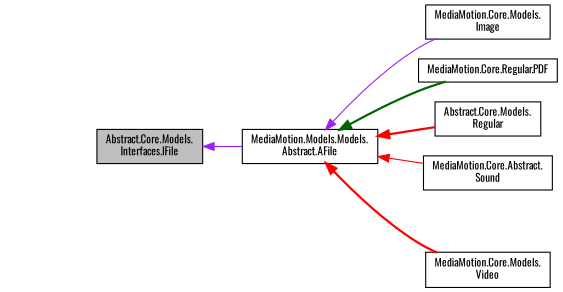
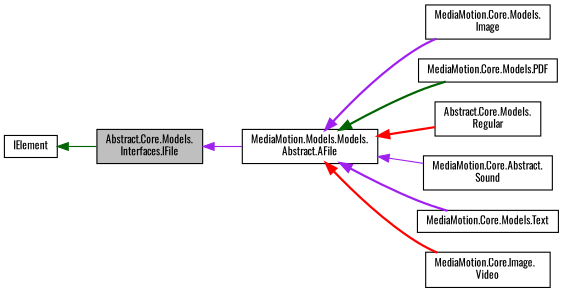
node "MediaMotion.Core.Regular.PDF": label "MediaMotion.Core.Regular.PDF" -> "MediaMotion.Core.Models.PDF"
edge "MediaMotion.Core.Models. Image" -> "MediaMotion.Models.Models. Abstract.AFile": style solid -> bold
node "IElement": added
edge "MediaMotion.Core.Abstract. Sound" -> "MediaMotion.Models.Models. Abstract.AFile": color red -> purple
node "MediaMotion.Core.Models.Text": added
node "MediaMotion.Core.Models. Video": label "MediaMotion.Core.Models. Video" -> "MediaMotion.Core.Image. Video"
